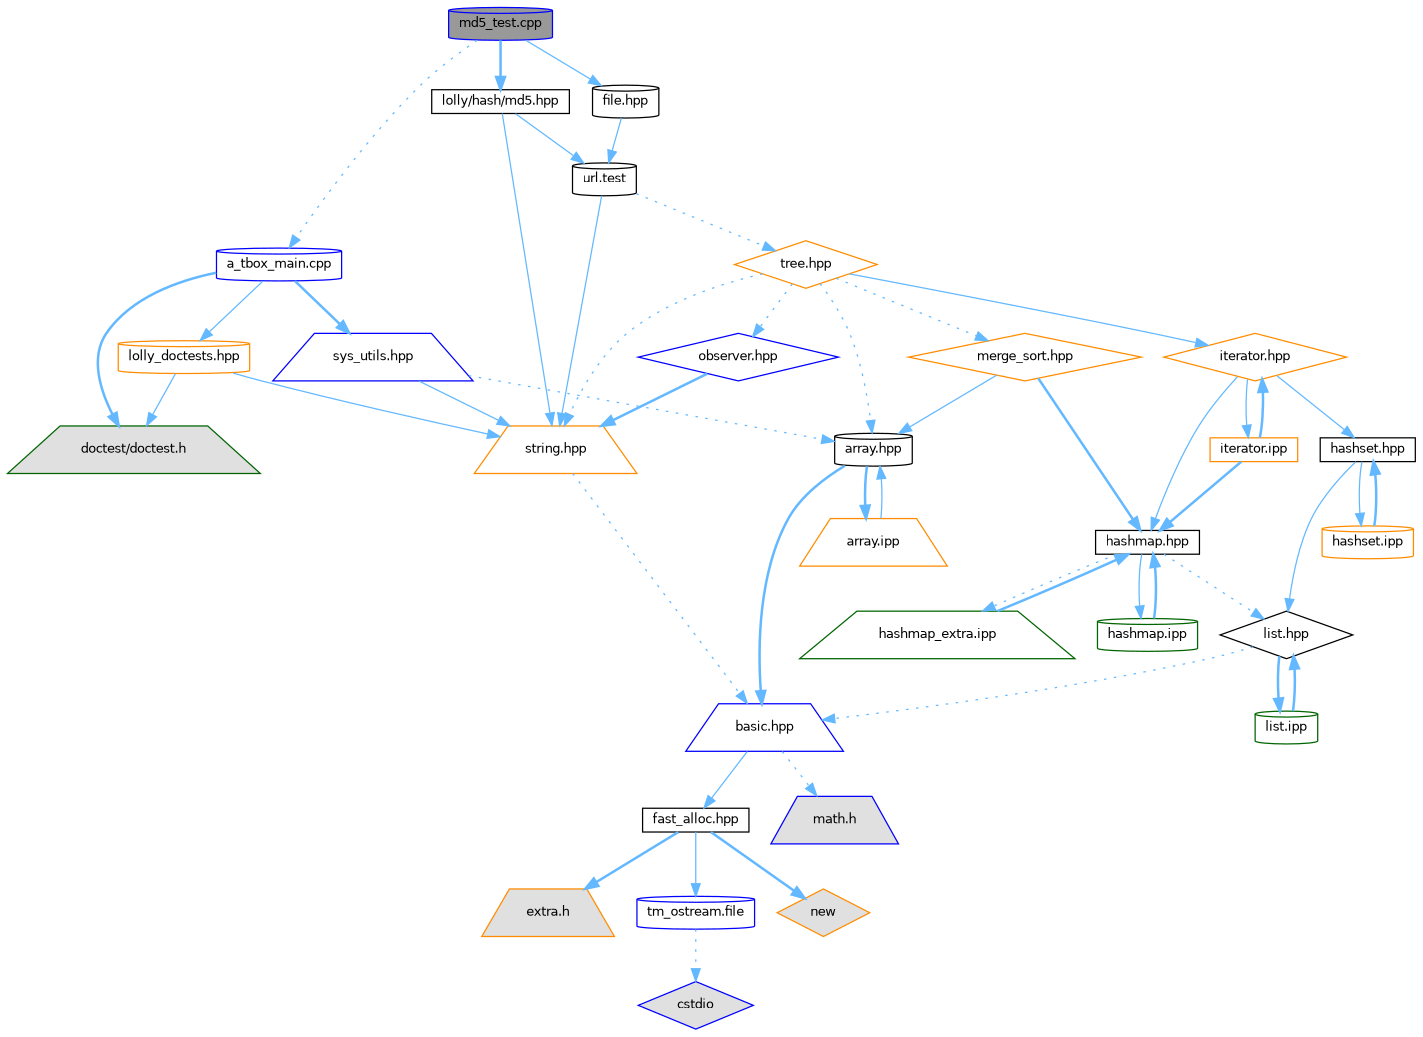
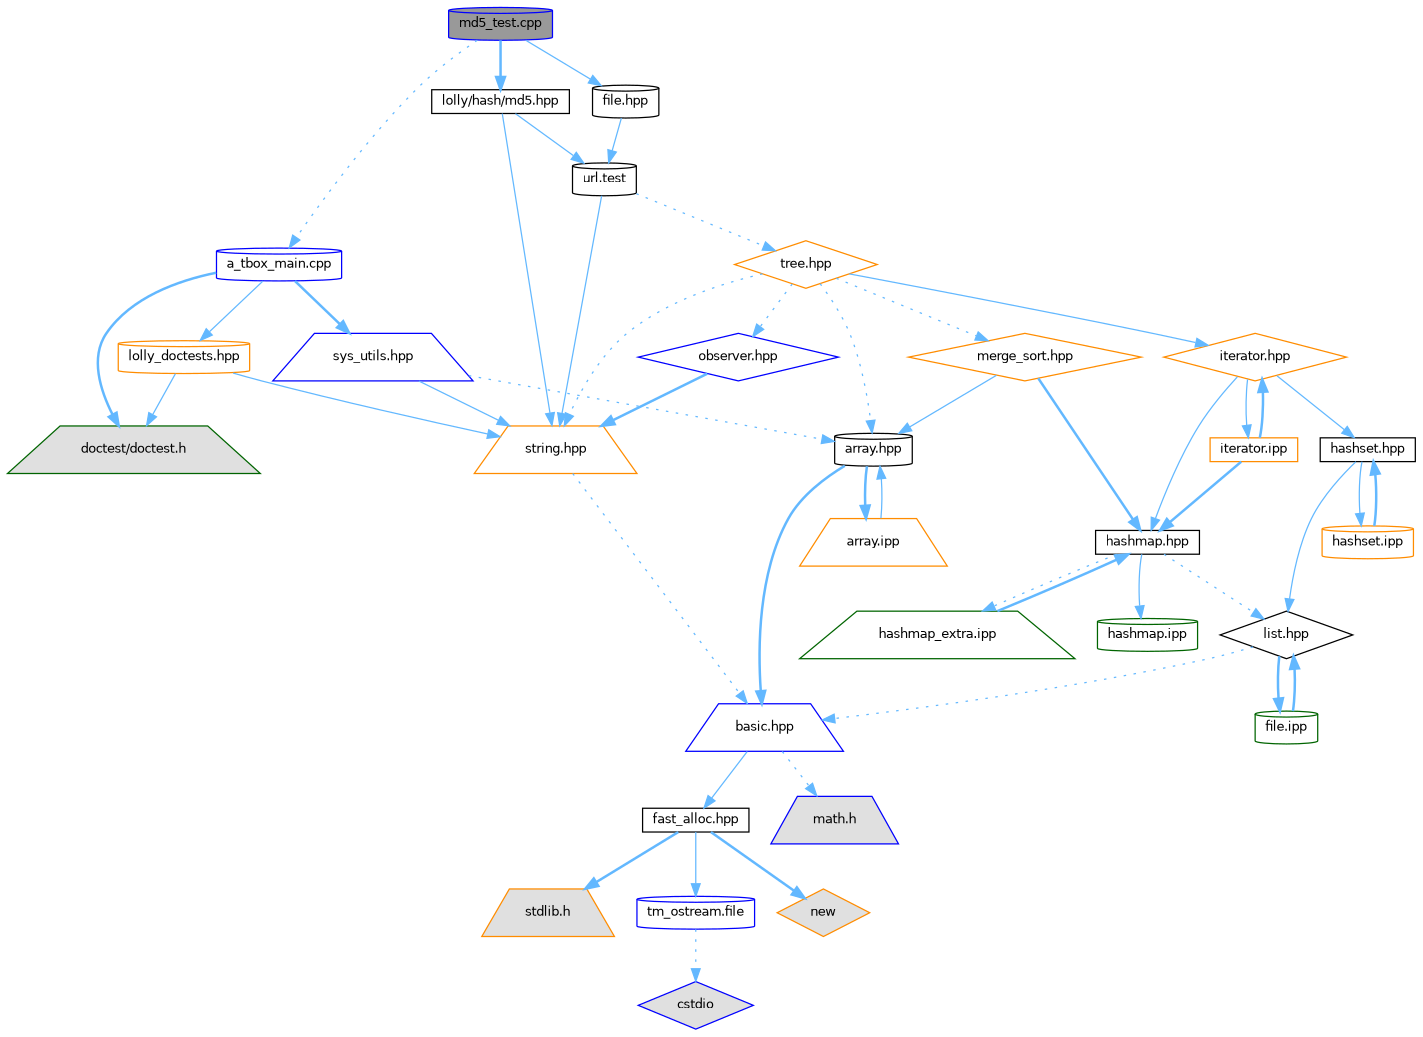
edge "hashmap.ipp" -> "hashmap.hpp": removed
node "list.ipp": label "list.ipp" -> "file.ipp"
node "extra.h": label "extra.h" -> "stdlib.h"
